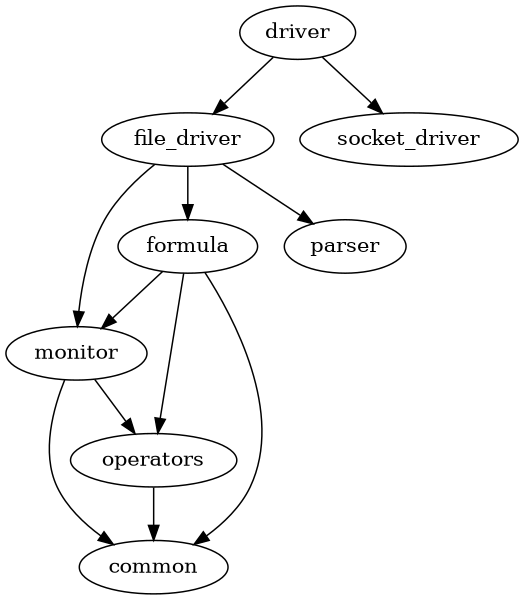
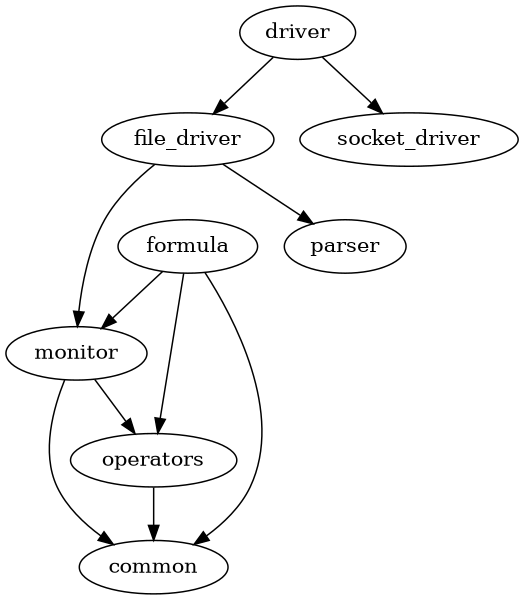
edge "file_driver" -> "formula": removed
